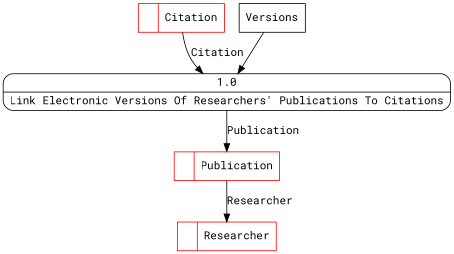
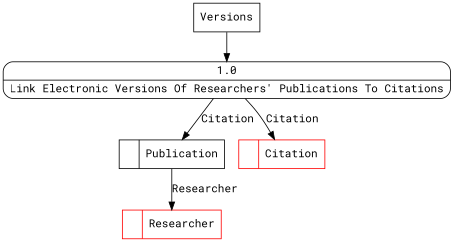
edge "Citation" -> "1.0": reversed
edge "1.0" -> "Publication": label "Publication" -> "Citation"
node "Publication": color red -> black
